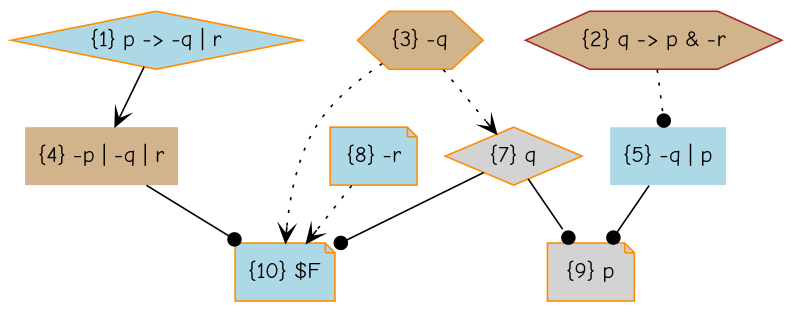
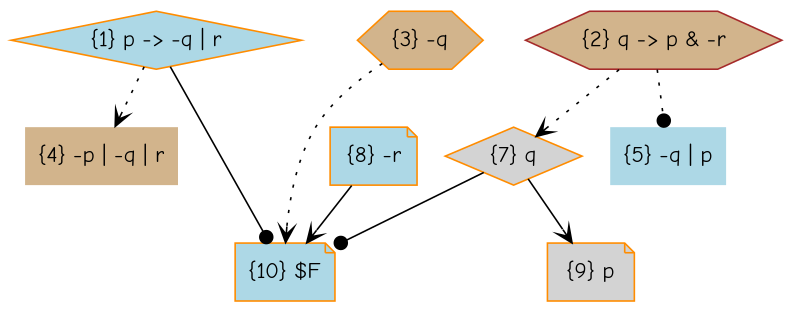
edge "{1} p -> -q | r" -> "{4} -p | -q | r": style solid -> dotted
edge "{3} -q" -> "{7} q": now "{2} q -> p & -r" -> "{7} q"
edge "{7} q" -> "{9} p": arrowhead dot -> vee
edge "{8} -r" -> "{10} $F": style dotted -> solid
edge "{5} -q | p" -> "{9} p": removed
edge "{4} -p | -q | r" -> "{10} $F": now "{1} p -> -q | r" -> "{10} $F"
